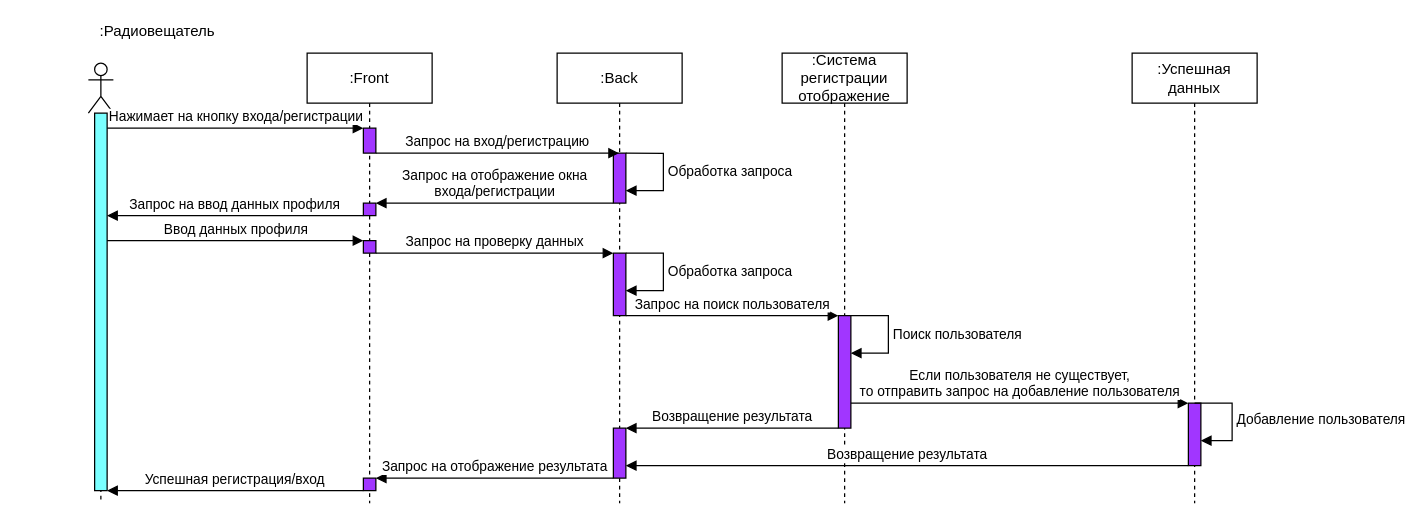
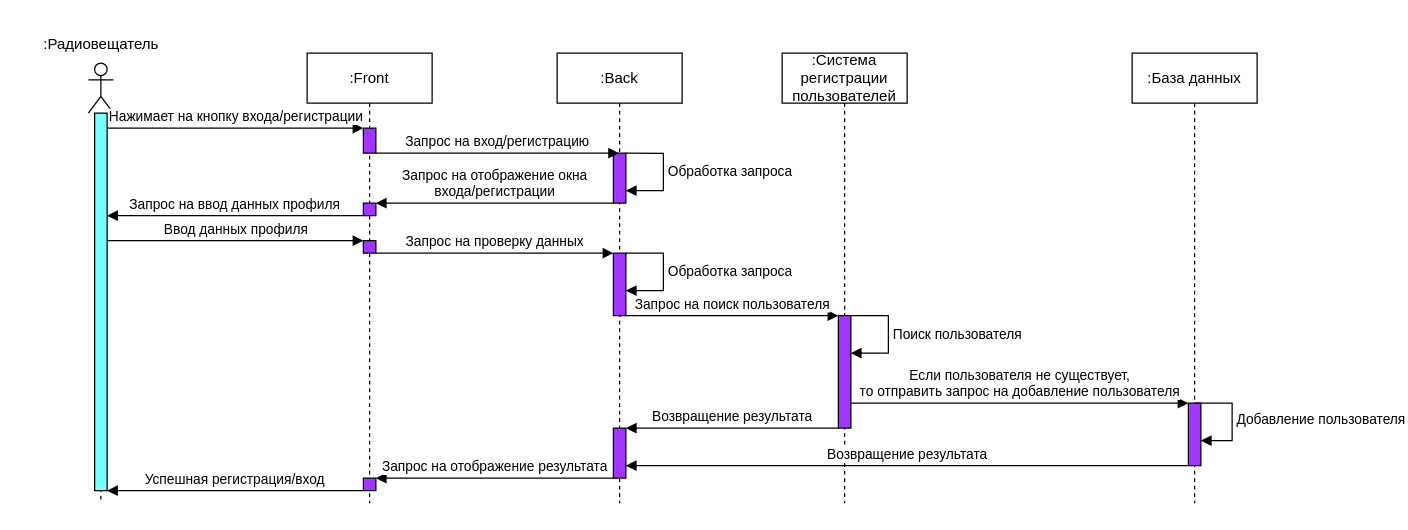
node ":Радиовещатель": moved (157, 32) -> (101, 44)
node ":Система регистрации отображение": label ":Система регистрации отображение" -> ":Система регистрации пользователей"
node ":Успешная данных": label ":Успешная данных" -> ":База данных"
